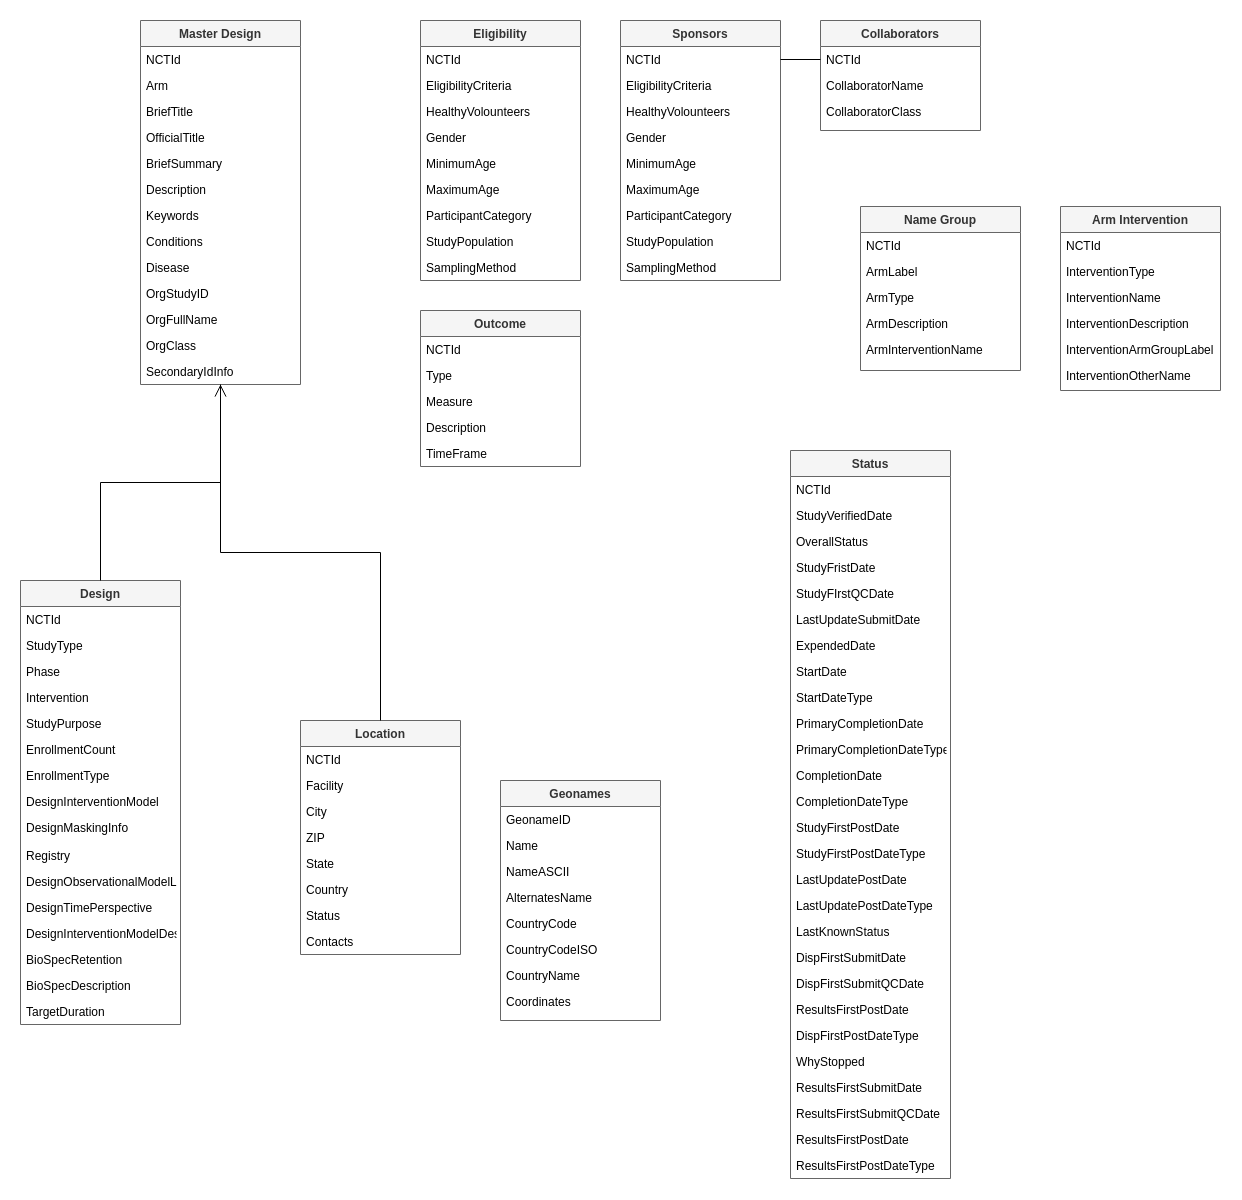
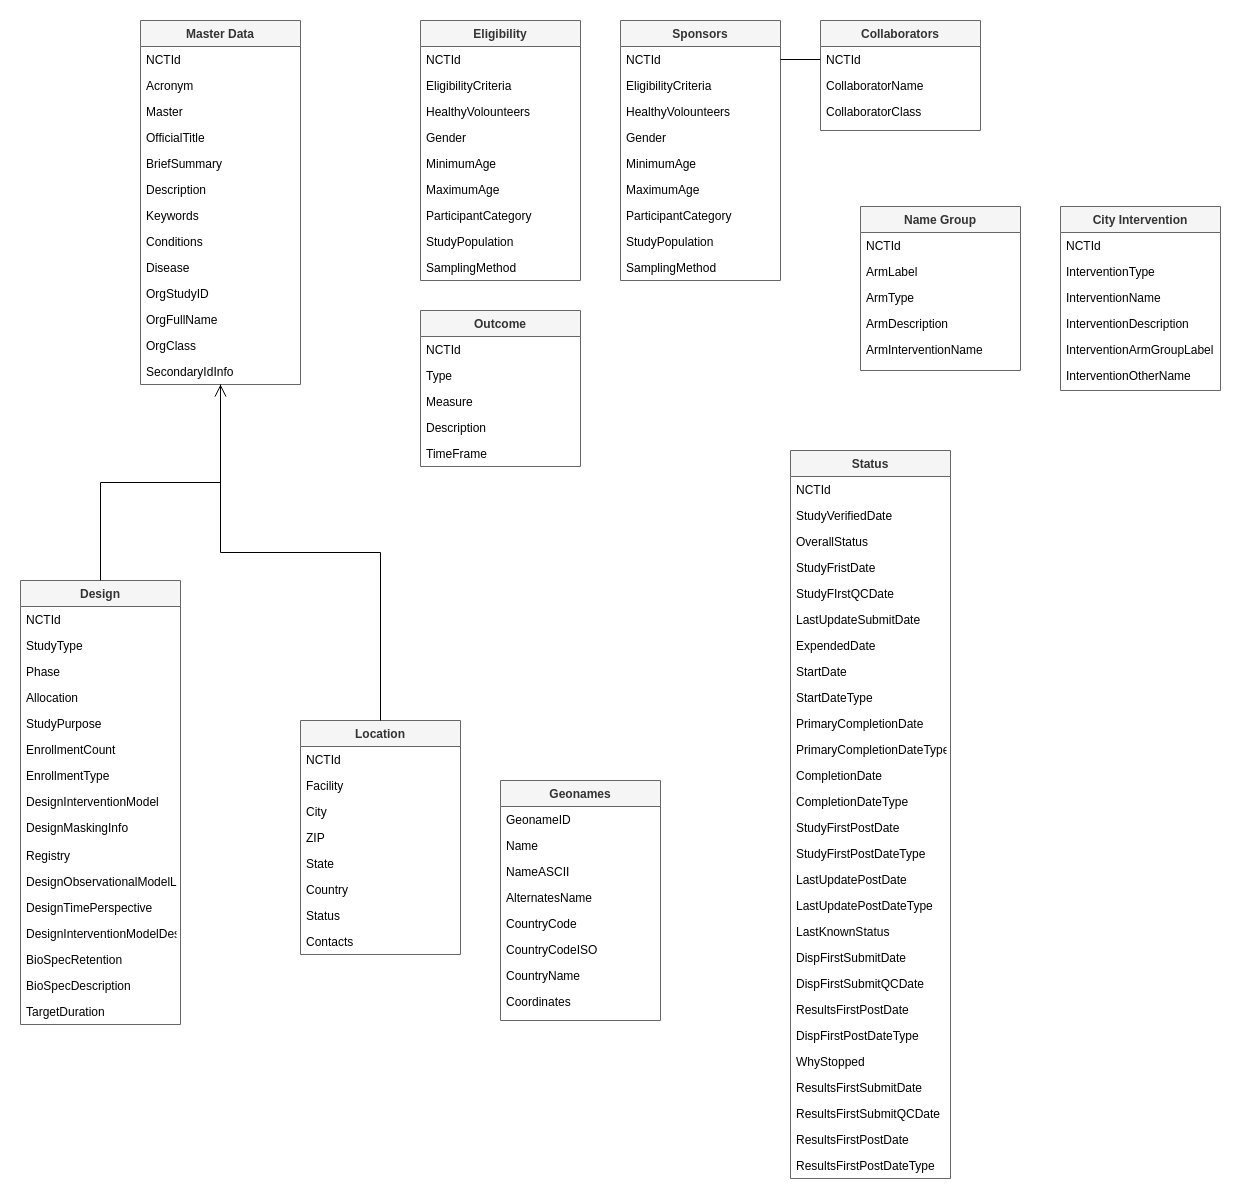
node "Master Design": label "Master Design" -> "Master Data"
node "Arm": label "Arm" -> "Acronym"
node "BriefTitle": label "BriefTitle" -> "Master"
node "Arm Intervention": label "Arm Intervention" -> "City Intervention"
node "Intervention": label "Intervention" -> "Allocation"
